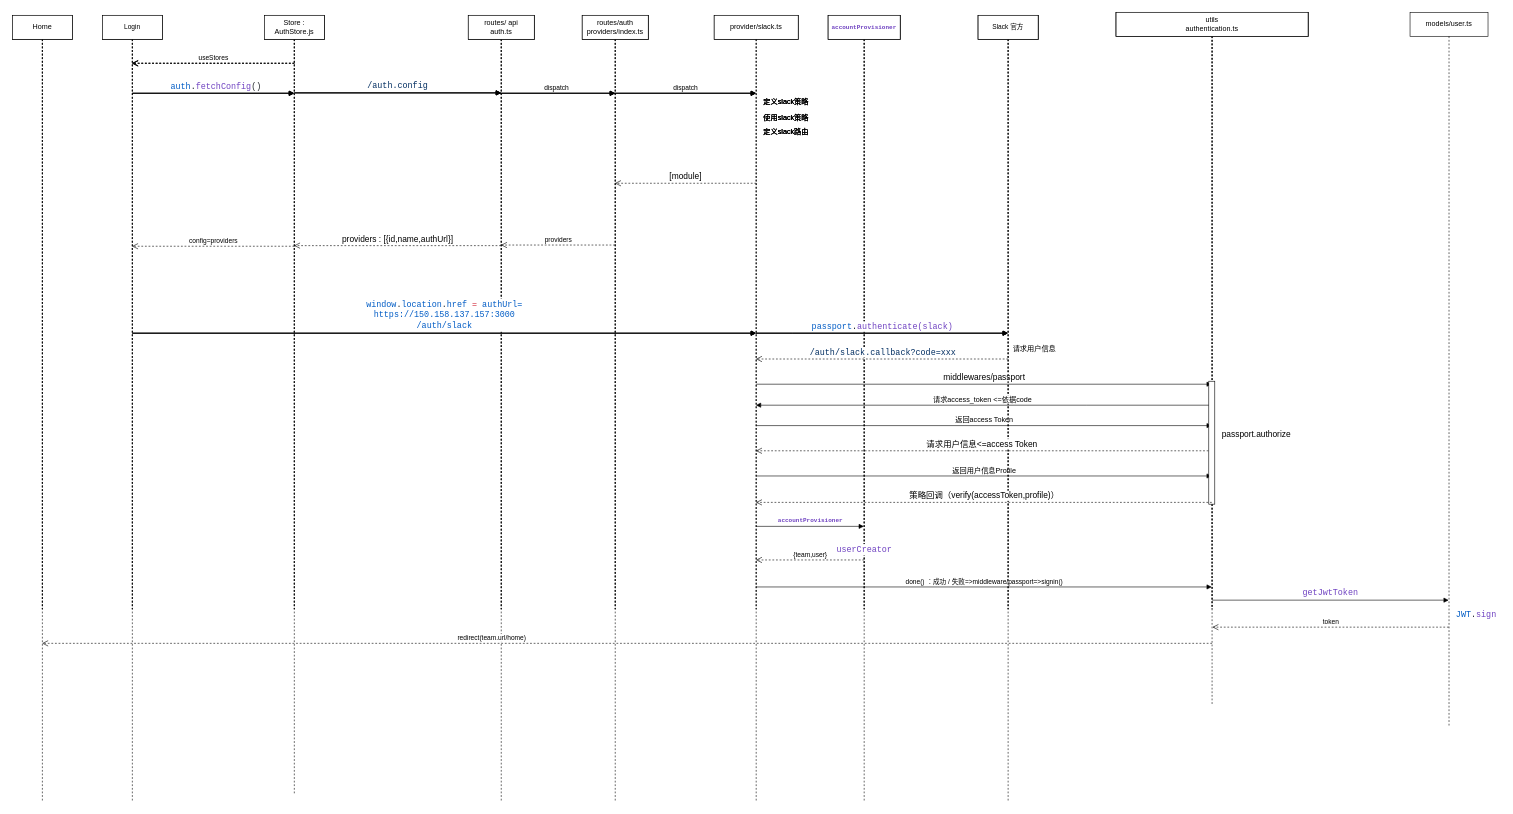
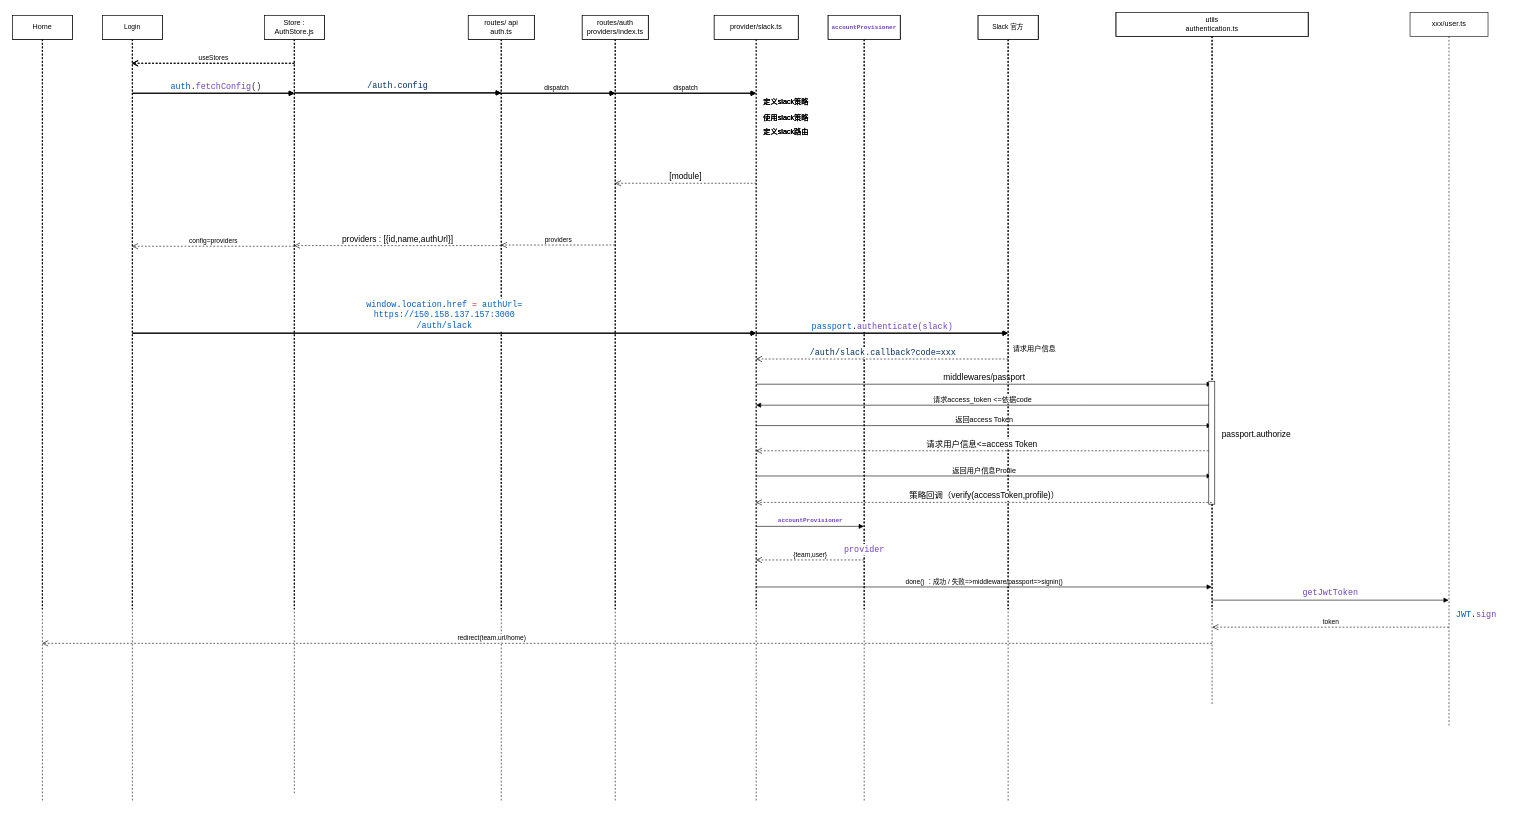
node "models/user.ts": label "models/user.ts" -> "xxx/user.ts"
node "userCreator": label "userCreator" -> "provider"
